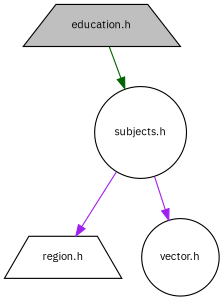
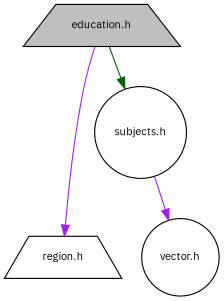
edge "subjects.h" -> "region.h": now "education.h" -> "region.h"
